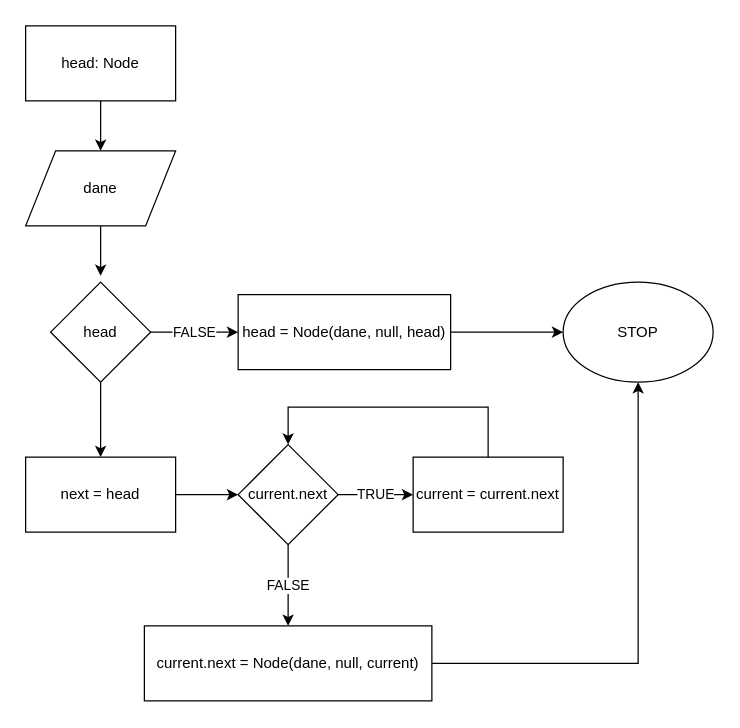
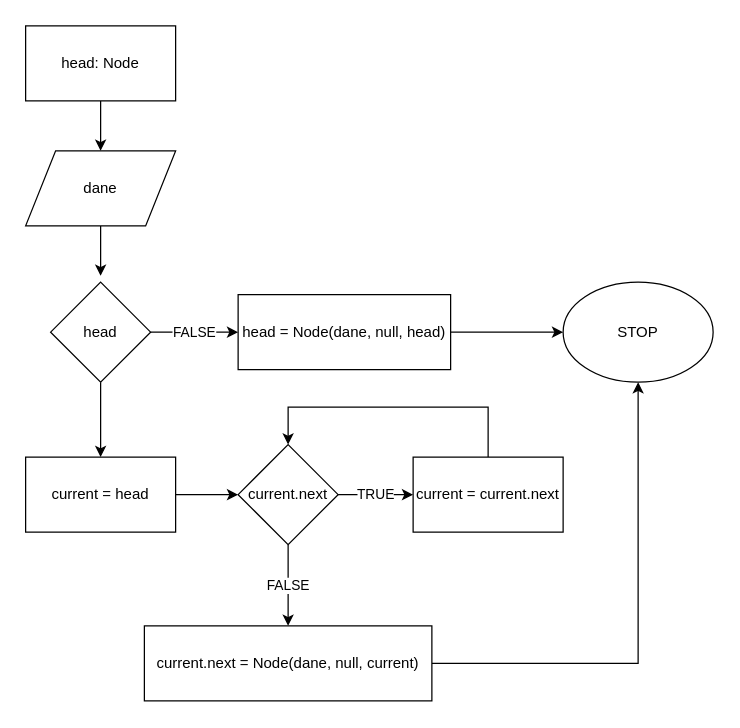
node "next = head": label "next = head" -> "current = head"
